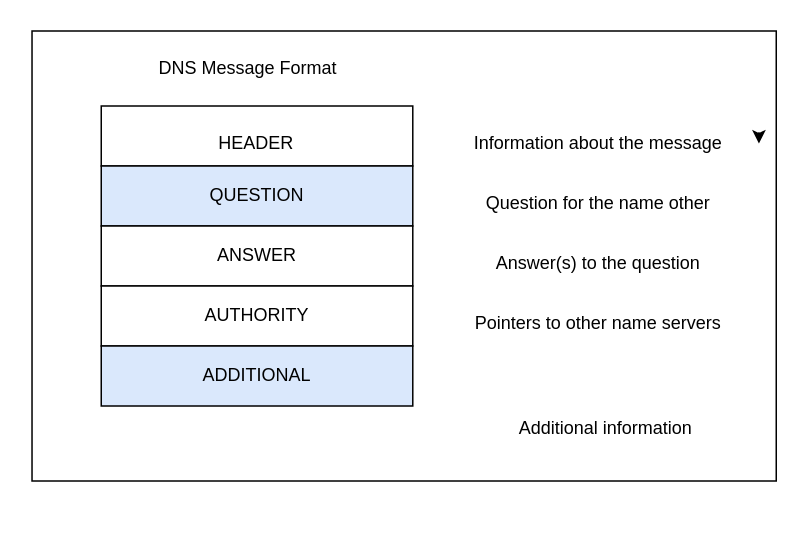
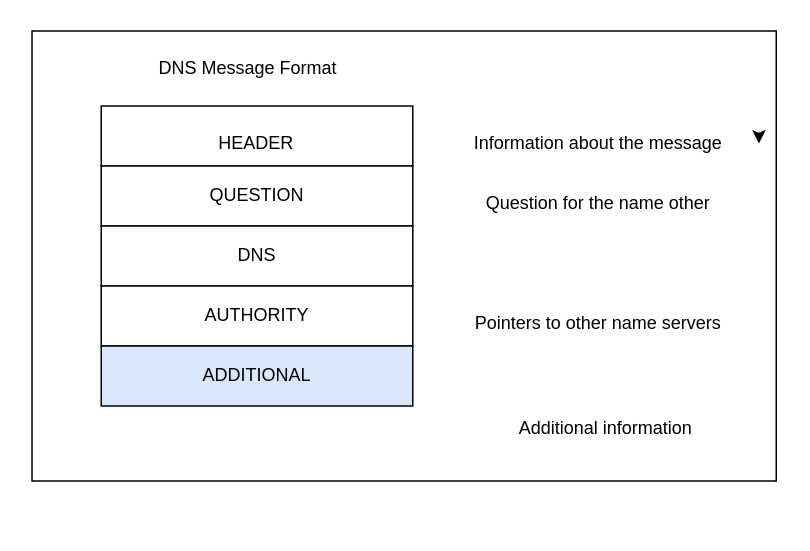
node "QUESTION": fillcolor #dae8fc -> #ffffff
node "ANSWER": label "ANSWER" -> "DNS"
node "Answer(s) to the question": removed
